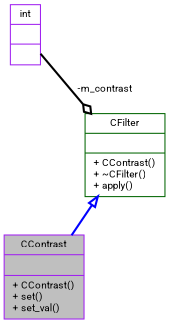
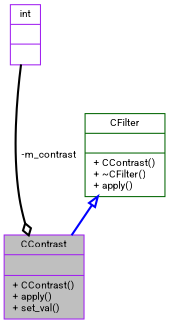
edge "int" -> "CFilter": now "int" -> "CContrast"
node "CContrast": text "+ set()" -> "+ apply()"
